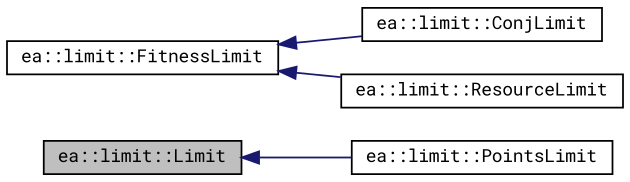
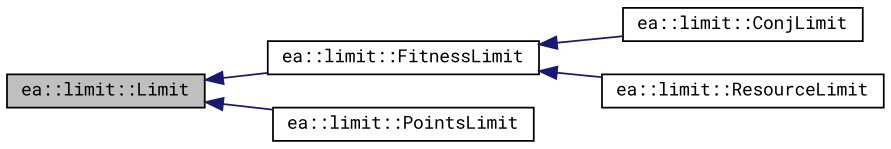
edge "ea::limit::FitnessLimit" -> "ea::limit::Limit": added
